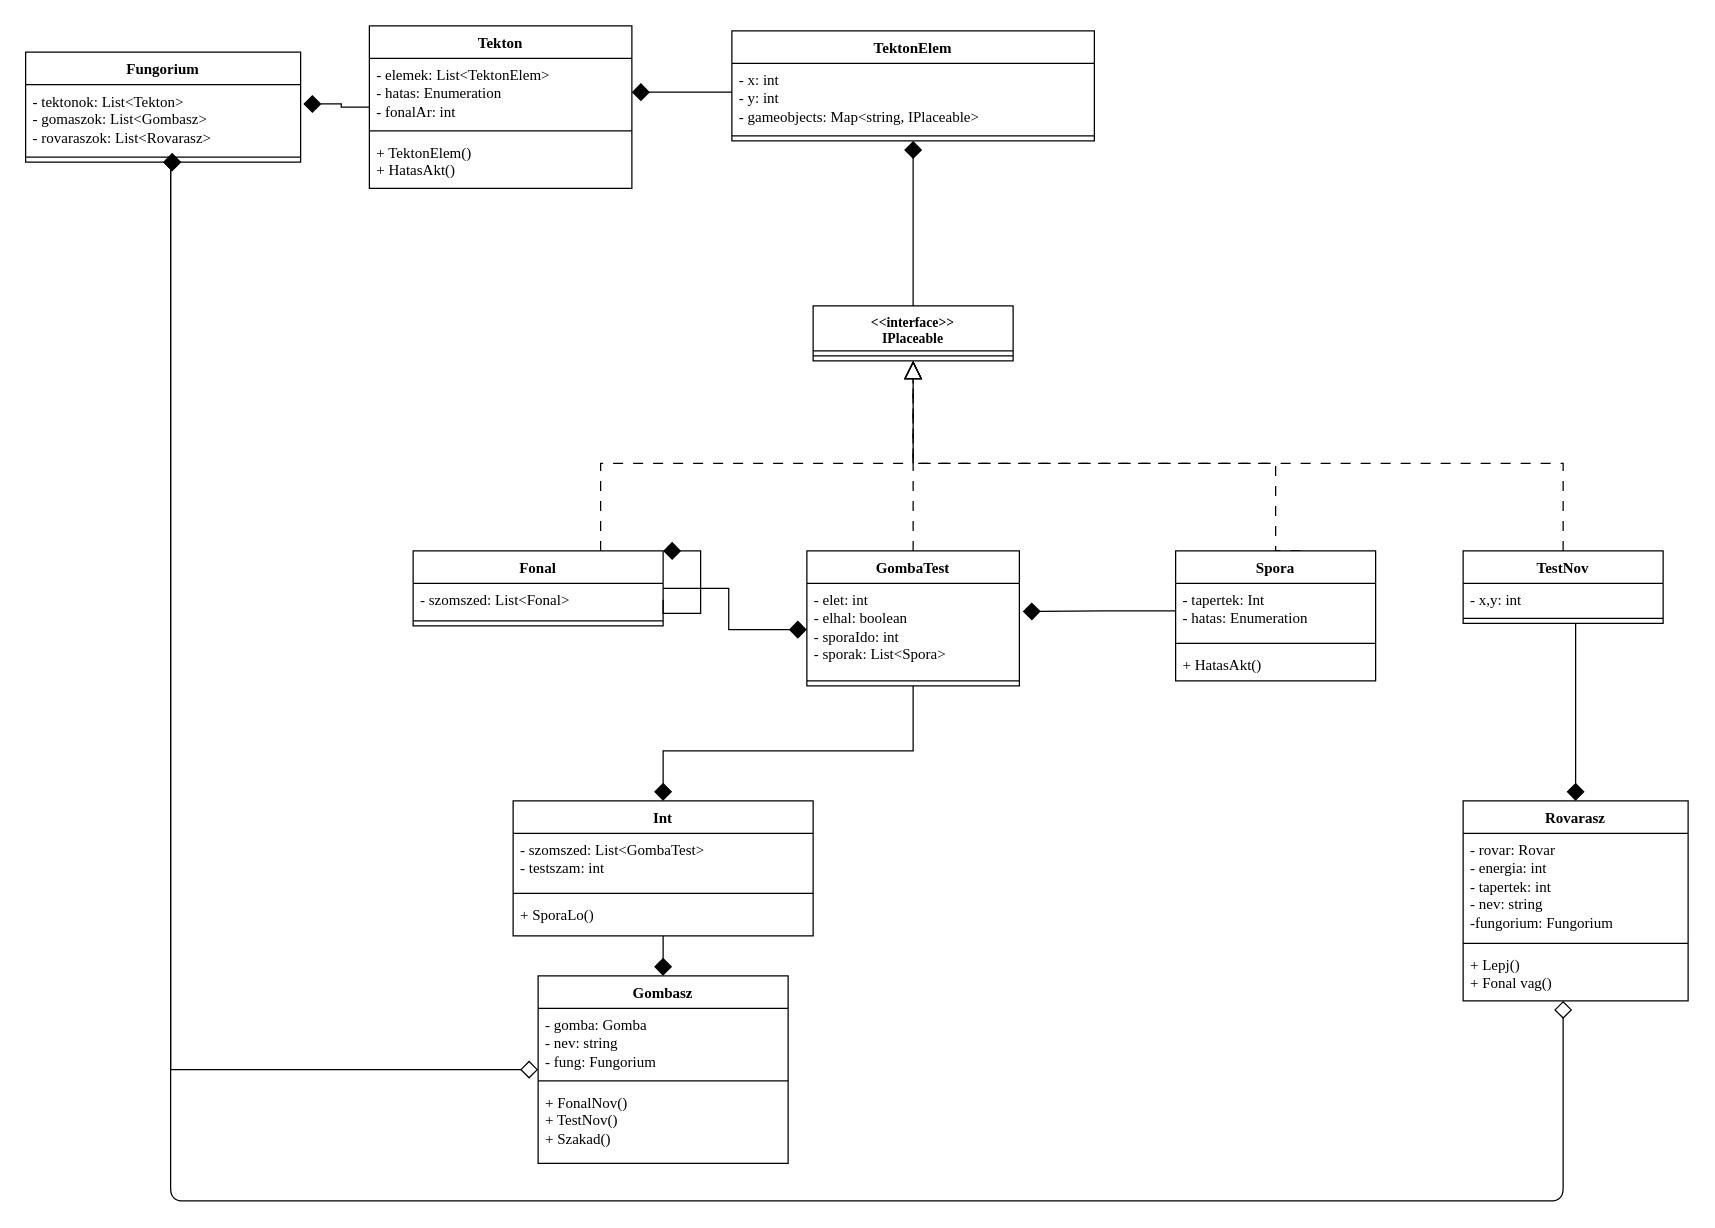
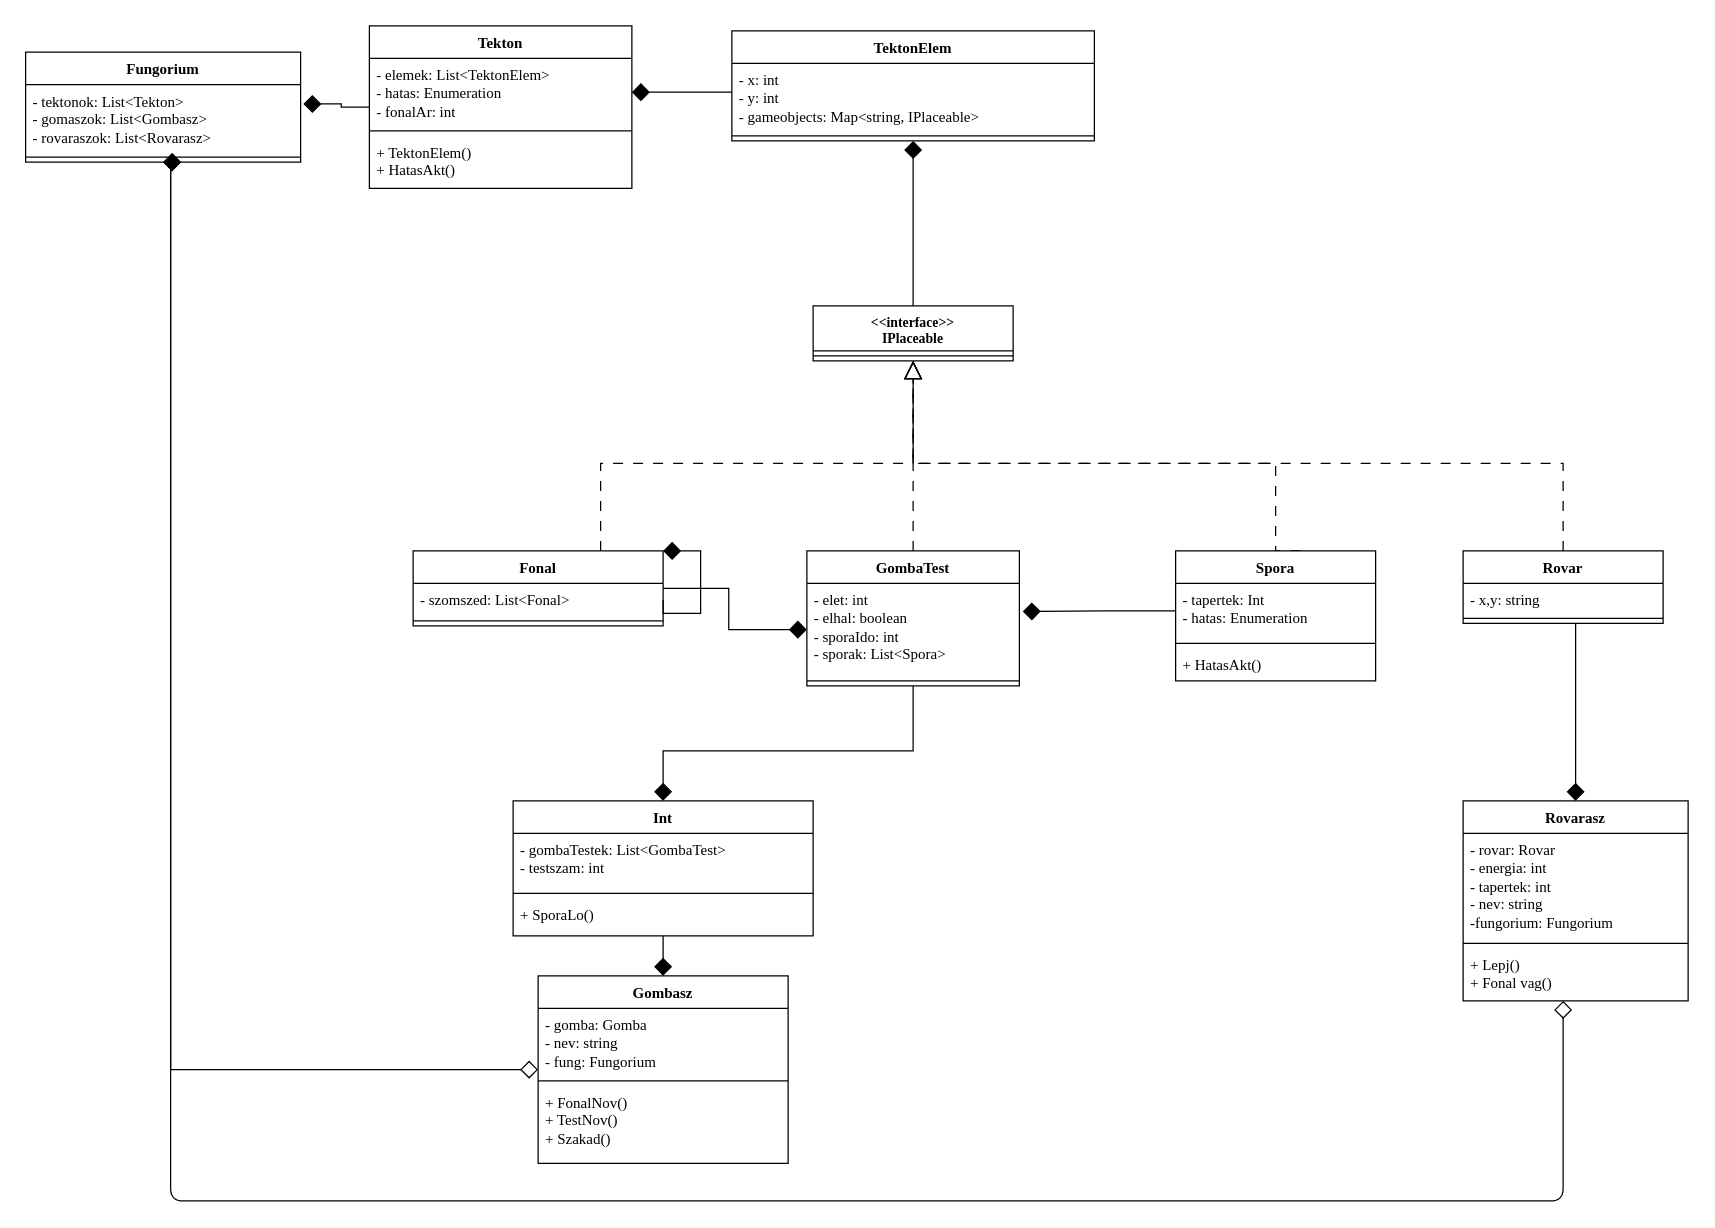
node "TestNov": label "TestNov" -> "Rovar"
node "- x,y: int": label "- x,y: int" -> "- x,y: string"
node "- szomszed: List<GombaTest> - testszam: int": label "- szomszed: List<GombaTest> - testszam: int" -> "- gombaTestek: List<GombaTest> - testszam: int"
